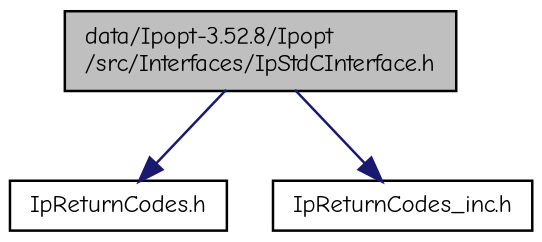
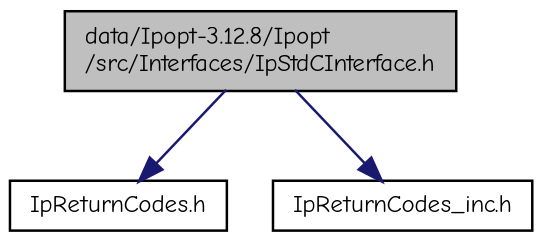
node "data/Ipopt-3.52.8/Ipopt /src/Interfaces/IpStdCInterface.h": label "data/Ipopt-3.52.8/Ipopt /src/Interfaces/IpStdCInterface.h" -> "data/Ipopt-3.12.8/Ipopt /src/Interfaces/IpStdCInterface.h"
